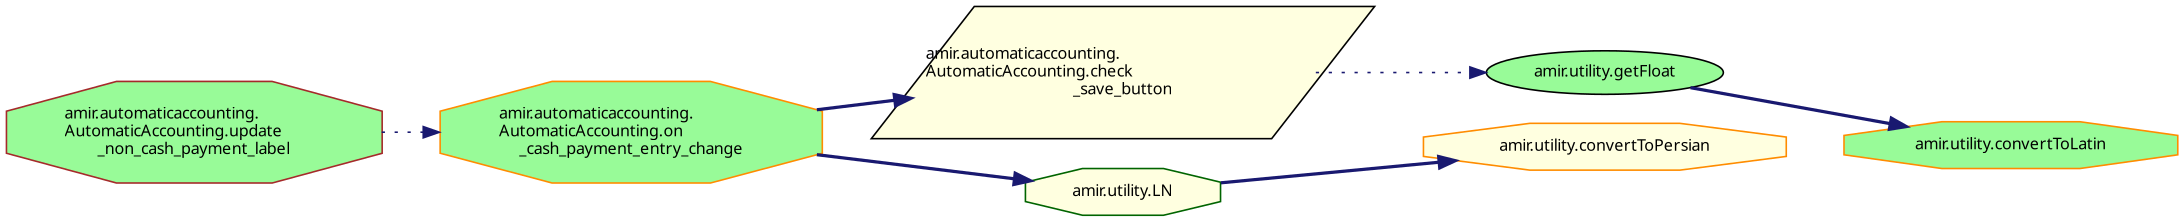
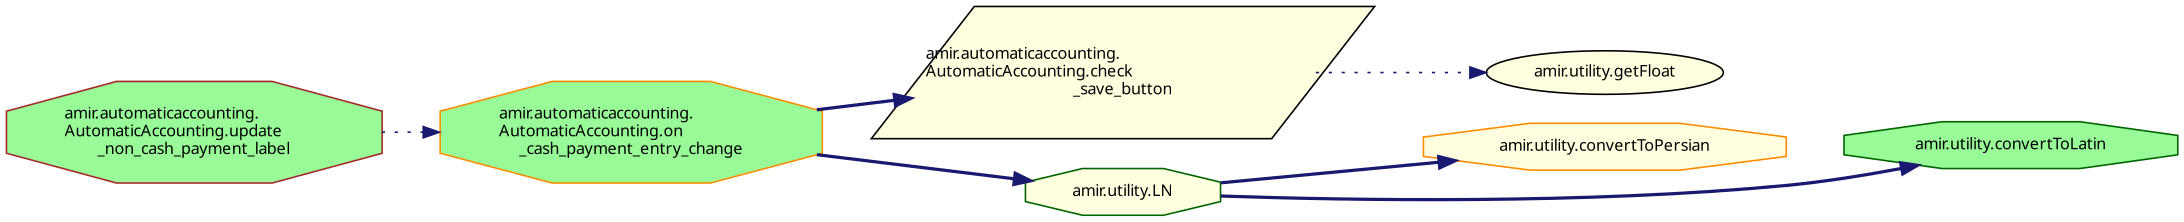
node "amir.utility.getFloat": fillcolor palegreen -> lightyellow
edge "amir.utility.getFloat" -> "amir.utility.convertToLatin": now "amir.utility.LN" -> "amir.utility.convertToLatin"
node "amir.utility.convertToLatin": color darkorange -> darkgreen
